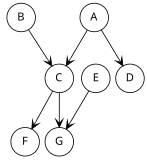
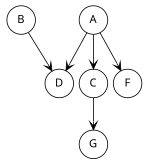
edge "B" -> "C": now "B" -> "D"
node "E": removed
edge "C" -> "F": now "A" -> "F"
